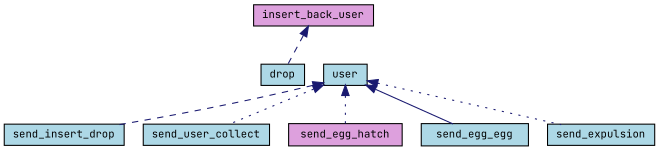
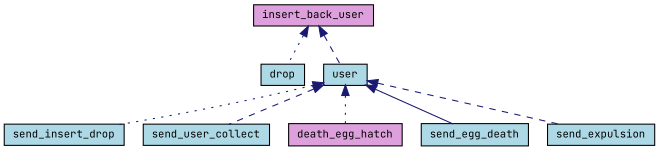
edge "drop" -> "insert_back_user": style dashed -> dotted
edge "user" -> "insert_back_user": added
edge "send_expulsion" -> "user": style dotted -> dashed
edge "send_insert_drop" -> "user": style dashed -> dotted
edge "send_user_collect" -> "user": style dotted -> dashed
node "send_egg_hatch": label "send_egg_hatch" -> "death_egg_hatch"
node "send_egg_egg": label "send_egg_egg" -> "send_egg_death"
